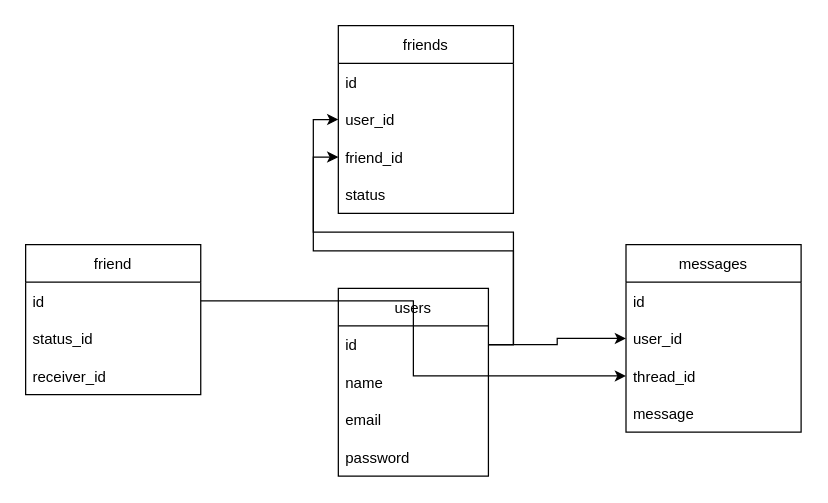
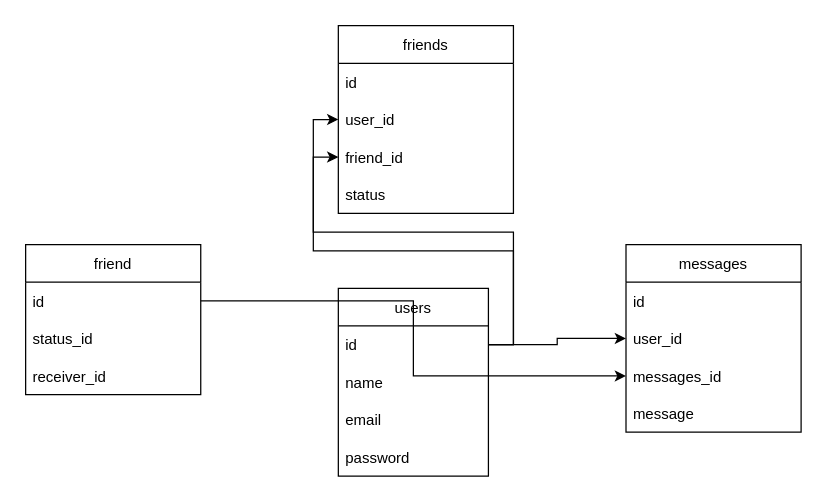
node "thread_id": label "thread_id" -> "messages_id"
